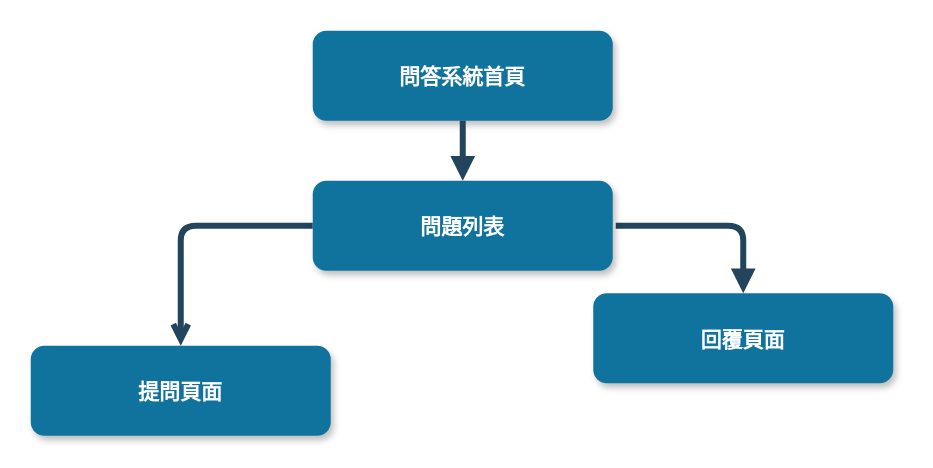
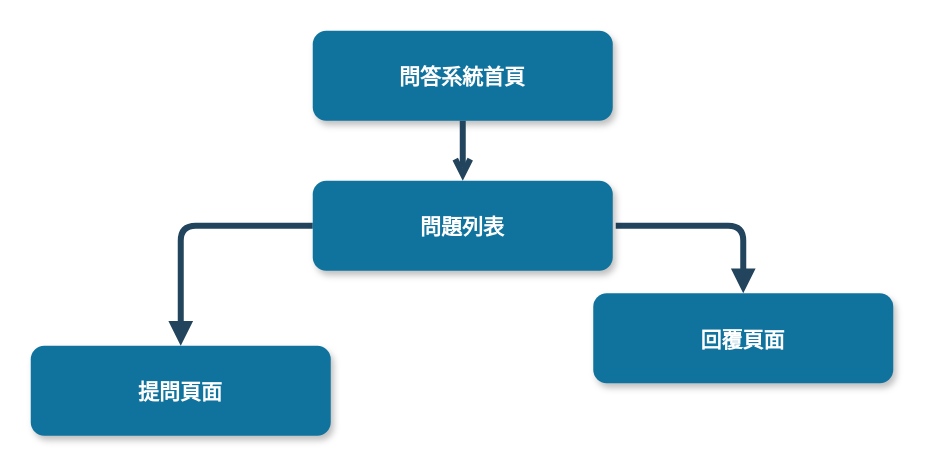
edge "問答系統首頁" -> "問題列表": arrowhead block -> open
edge "問題列表" -> "提問頁面": arrowhead open -> block
